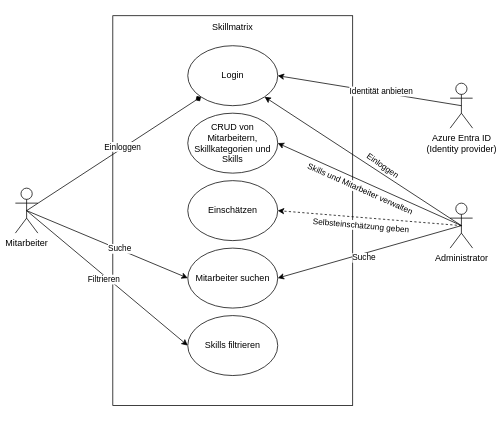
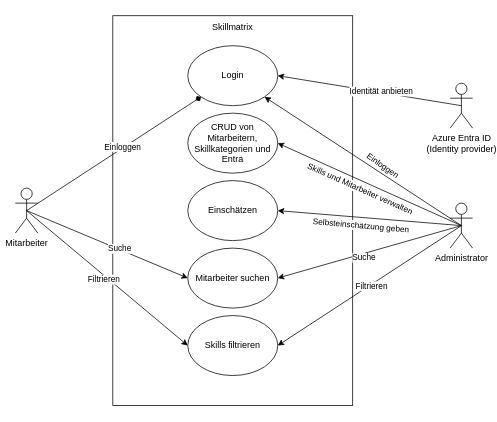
node "CRUD von Mitarbeitern, Skillkategorien und Skills": label "CRUD von Mitarbeitern, Skillkategorien und Skills" -> "CRUD von Mitarbeitern, Skillkategorien und Entra"
edge "Administrator" -> "Einschätzen": style dashed -> solid
edge "Administrator" -> "Skills filtrieren": added, label "Filtrieren"
